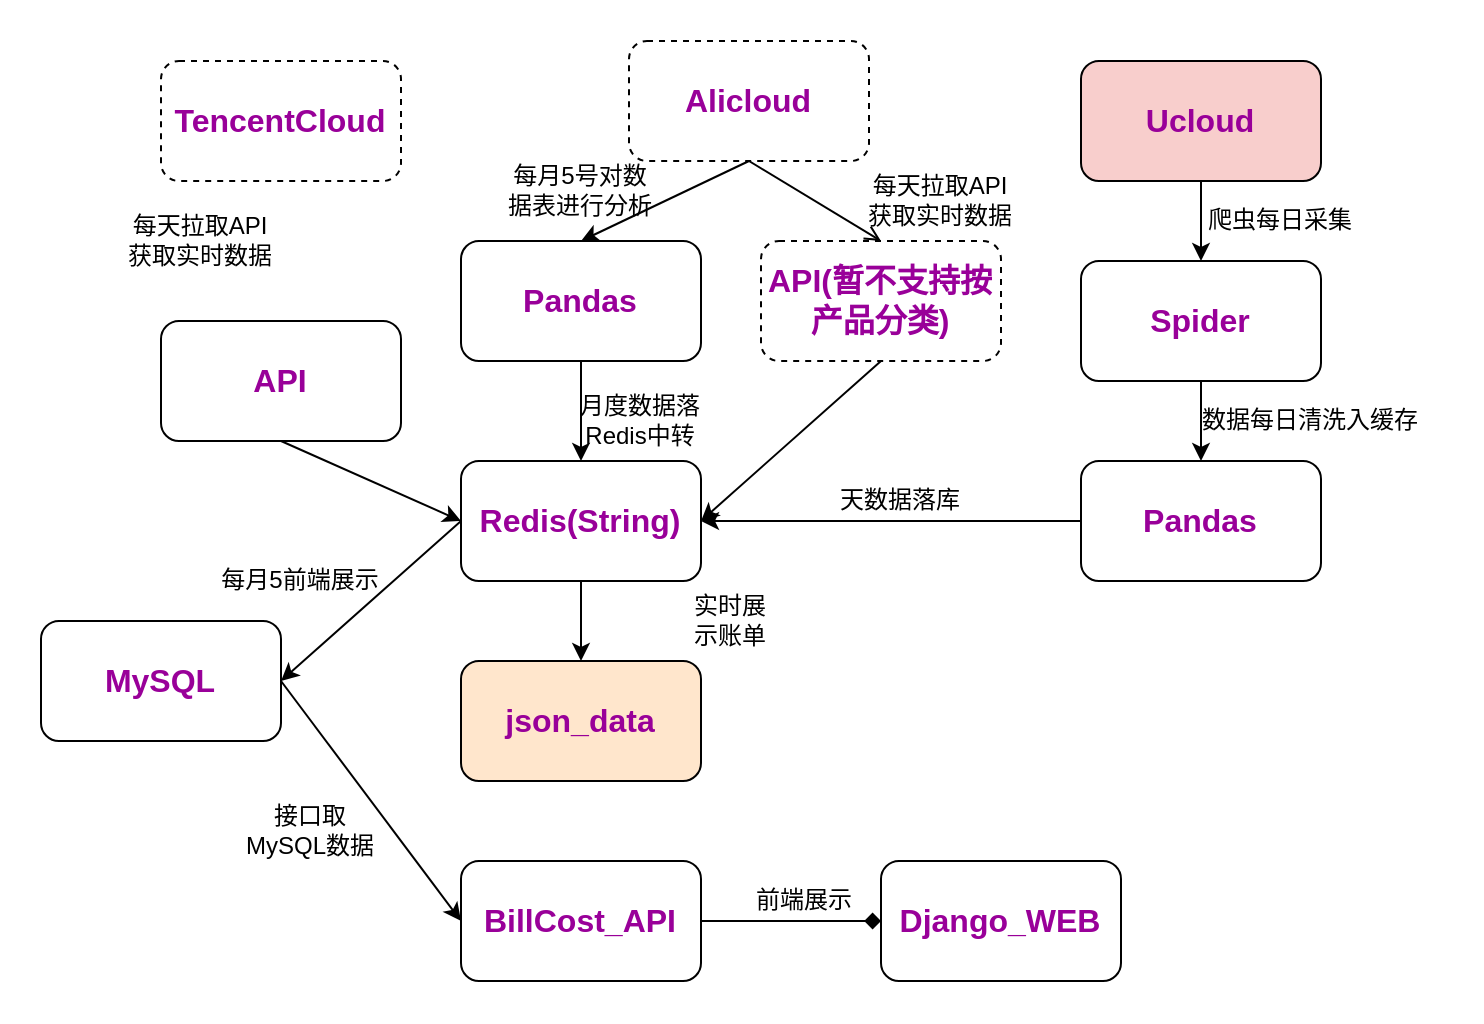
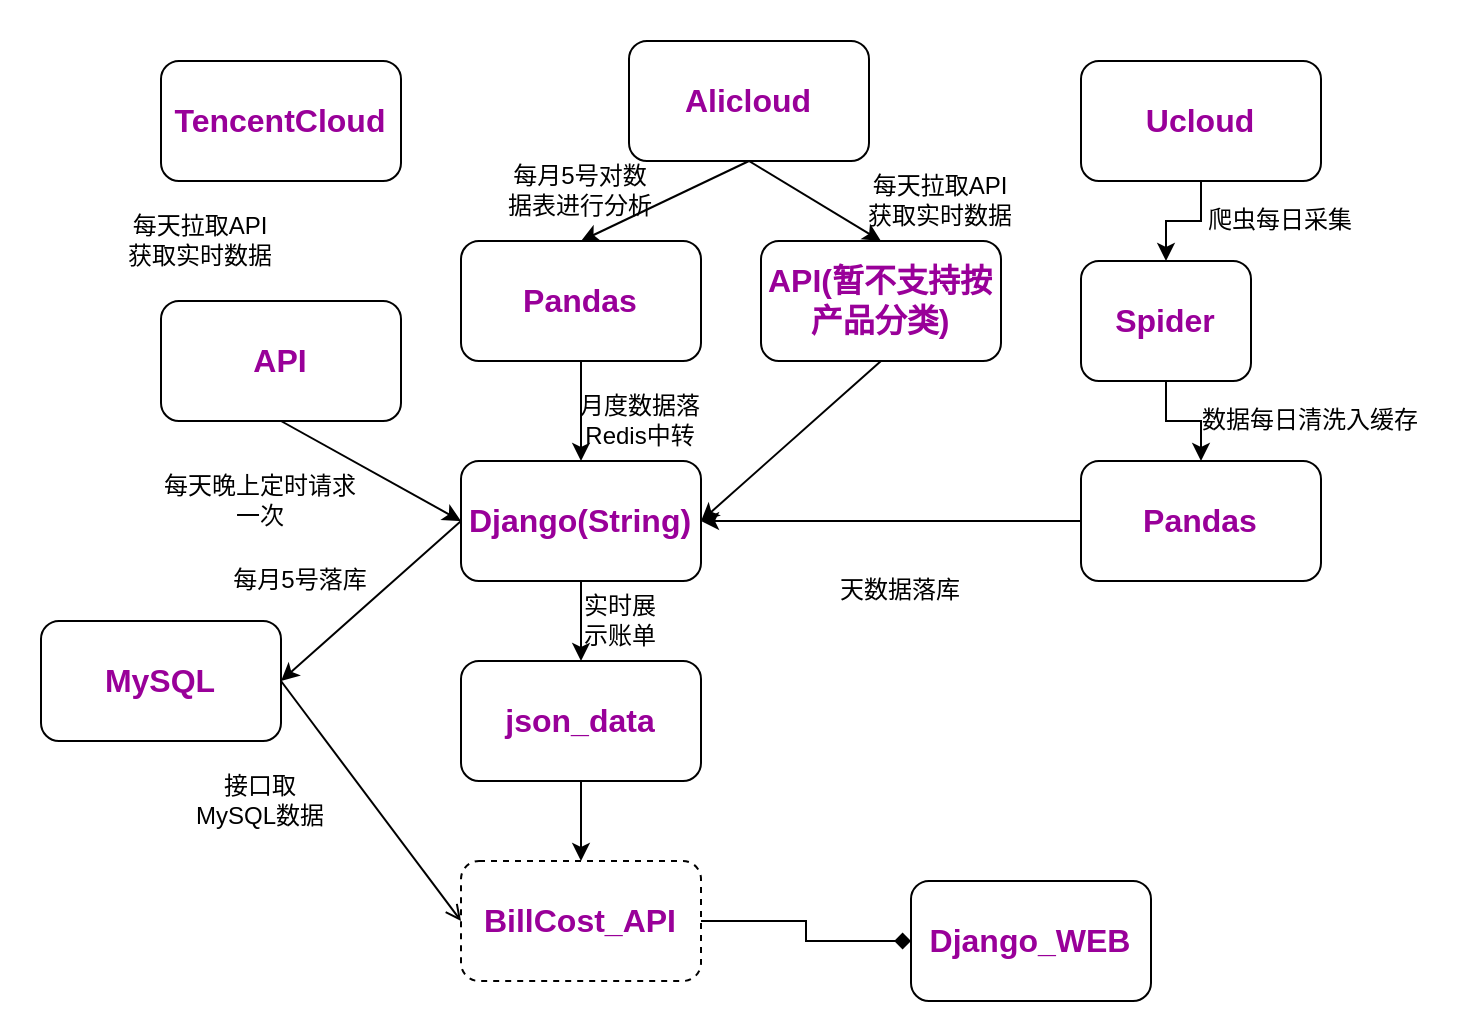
node "Alicloud": style dashed -> solid
node "TencentCloud": style dashed -> solid
node "Ucloud": fillcolor #f8cecc -> #ffffff
edge "Alicloud" -> "API(暂不支持按产品分类)": arrowhead open -> classic
node "API(暂不支持按产品分类)": style dashed -> solid
node "Spider": size 240x120 -> 170x120
node "API": moved (281, 381) -> (281, 361)
node "每天晚上定时请求一次": added
node "天数据落库": moved (901, 501) -> (901, 591)
node "Redis(String)": label "Redis(String)" -> "Django(String)"
node "每月5前端展示": label "每月5前端展示" -> "每月5号落库"
node "实时展示账单": moved (731, 621) -> (621, 621)
node "json_data": fillcolor #ffe6cc -> #ffffff
edge "json_data" -> "BillCost_API": added
node "接口取MySQL数据": moved (311, 831) -> (261, 801)
node "前端展示": removed
edge "MySQL" -> "BillCost_API": arrowhead classic -> open
node "BillCost_API": style solid -> dashed
node "Django_WEB": moved (1001, 921) -> (1031, 941)
